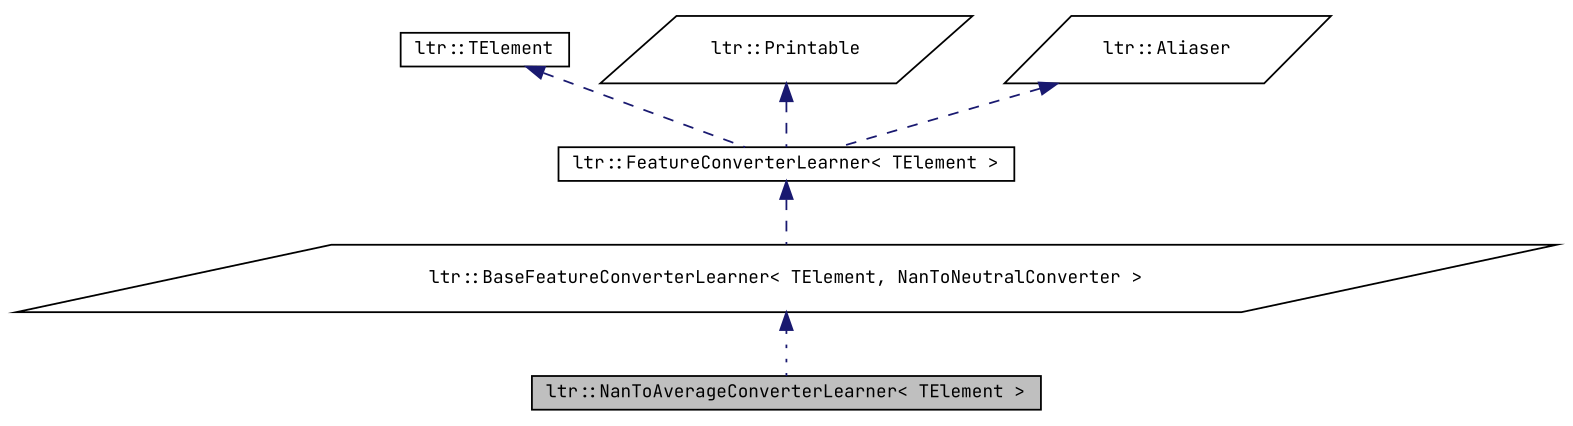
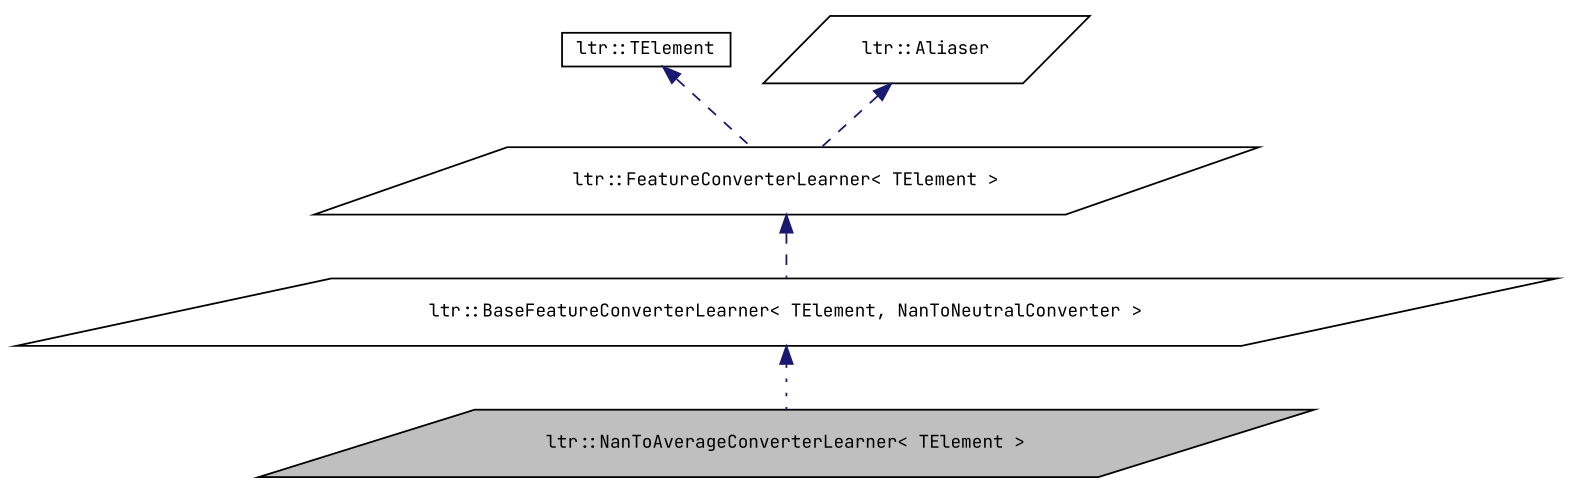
node "ltr::Printable": removed
node "ltr::FeatureConverterLearner< TElement >": shape box -> parallelogram
node "ltr::NanToAverageConverterLearner< TElement >": shape box -> parallelogram
